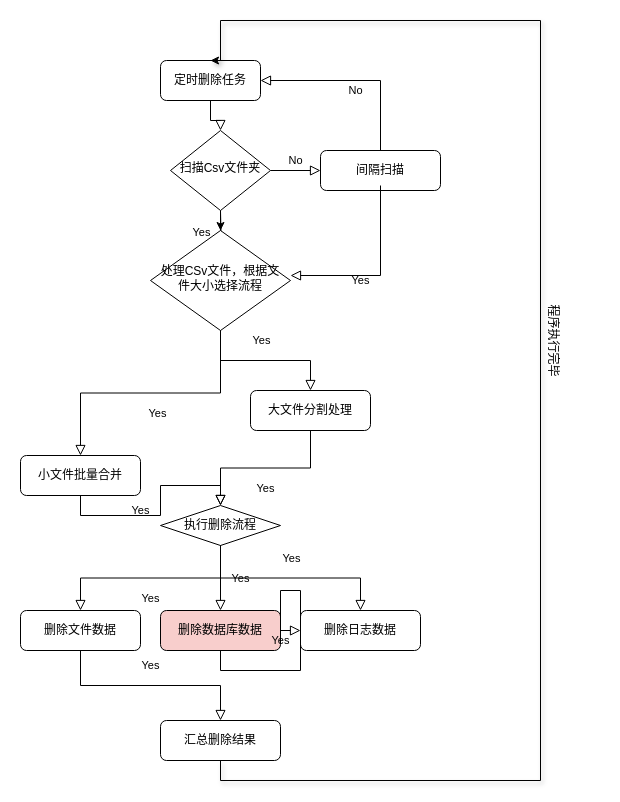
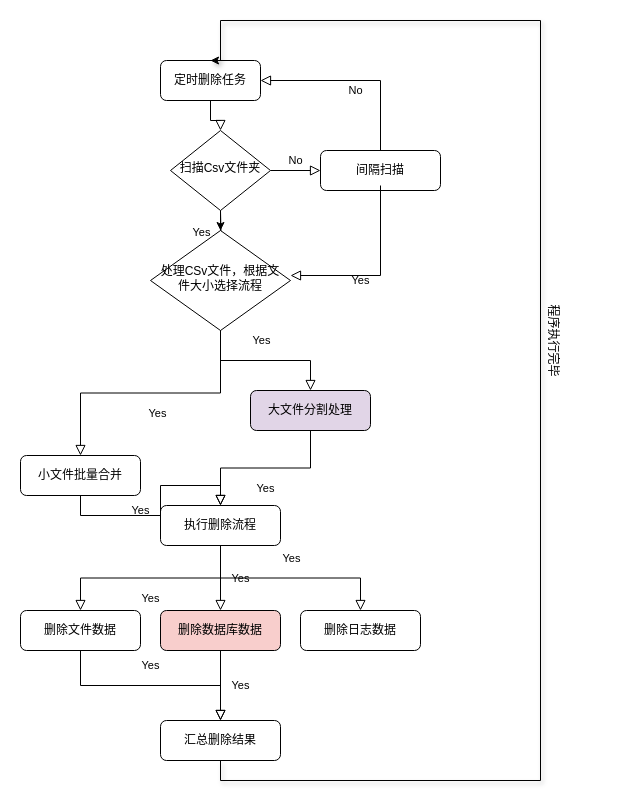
node "大文件分割处理": fillcolor #ffffff -> #e1d5e7
node "执行删除流程": shape diamond -> rounded rectangle
edge "删除数据库数据" -> "删除日志数据": now "删除数据库数据" -> "汇总删除结果"
